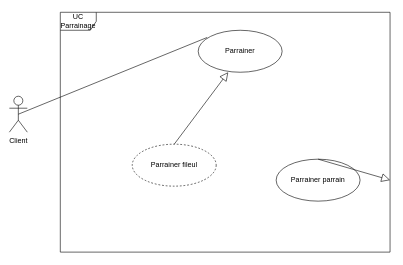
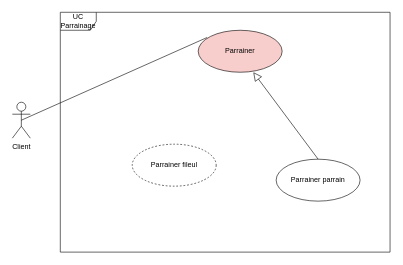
node "Parrainer": fillcolor #ffffff -> #f8cecc
edge "Parrainer fileul" -> "Parrainer": removed
node "Client": moved (18, 114) -> (21, 120)
edge "Parrainer parrain" -> "UC Parrainage": now "Parrainer parrain" -> "Parrainer"
